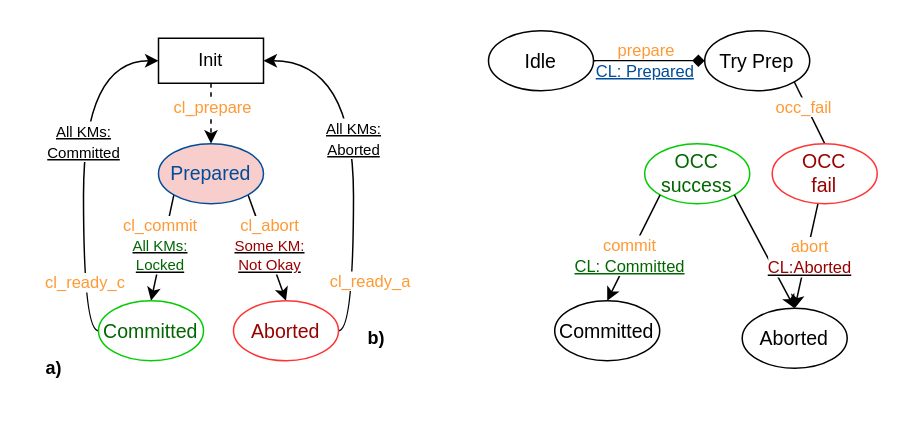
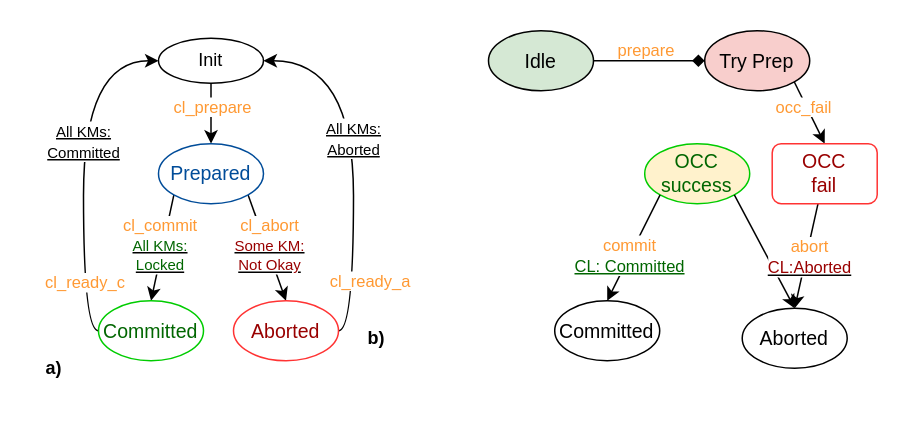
node "Init": shape rectangle -> ellipse
node "Idle": fillcolor #ffffff -> #d5e8d4
node "Try Prep": fillcolor #ffffff -> #f8cecc
node "CL: Prepared": removed
edge "Init" -> "Prepared": style dashed -> solid
edge "Try Prep" -- "OCC fail": arrowhead none -> classic
node "Prepared": fillcolor #f8cecc -> #ffffff
node "OCC success": fillcolor #ffffff -> #fff2cc
node "OCC fail": shape ellipse -> rounded rectangle
